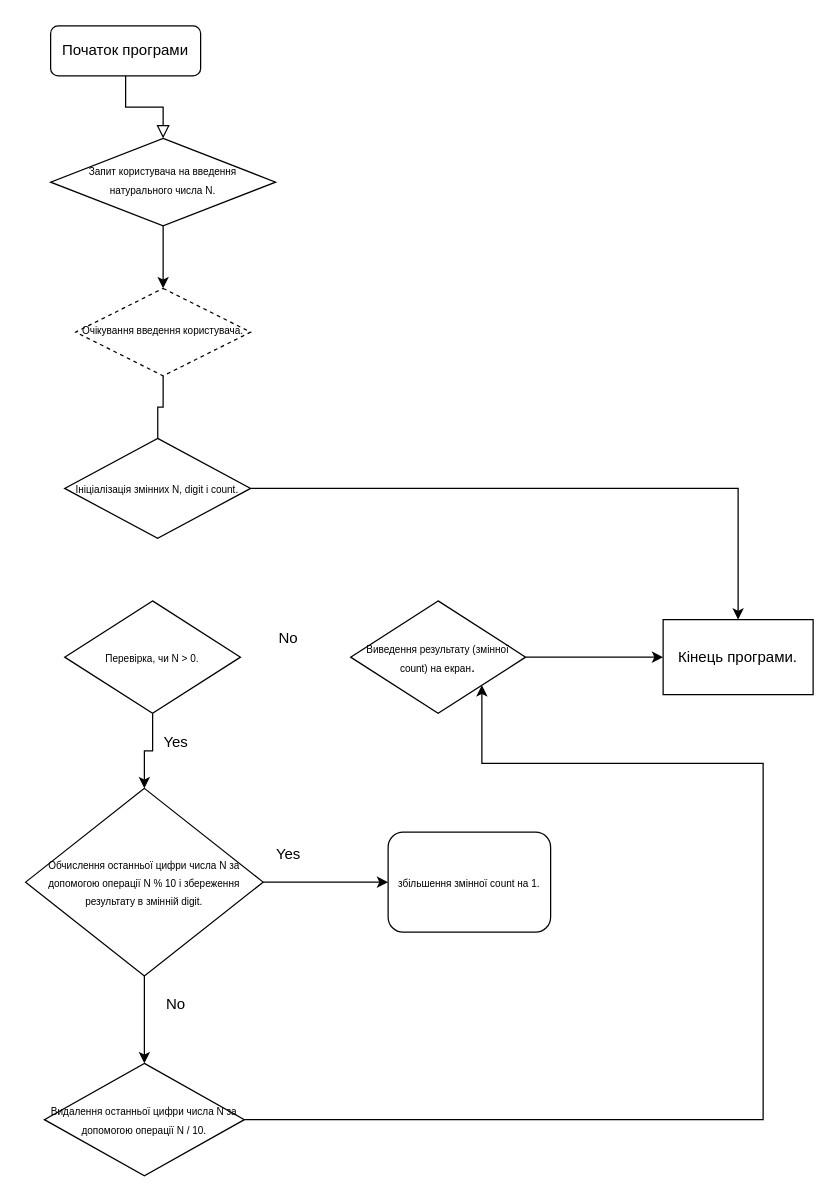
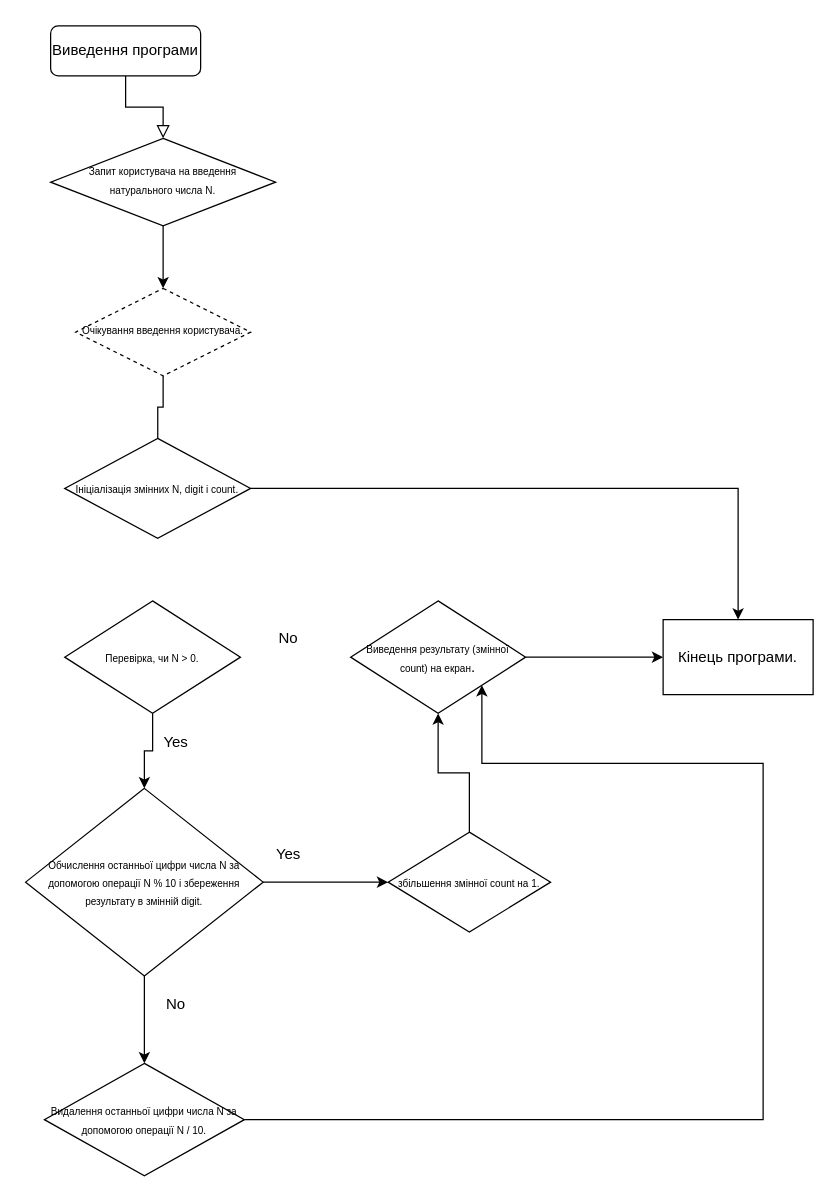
node "Початок програми": label "Початок програми" -> "Виведення програми"
edge "збільшення змінної count на 1." -> "Виведення результату (змінної count) на екран.": added
node "збільшення змінної count на 1.": shape rounded rectangle -> diamond
